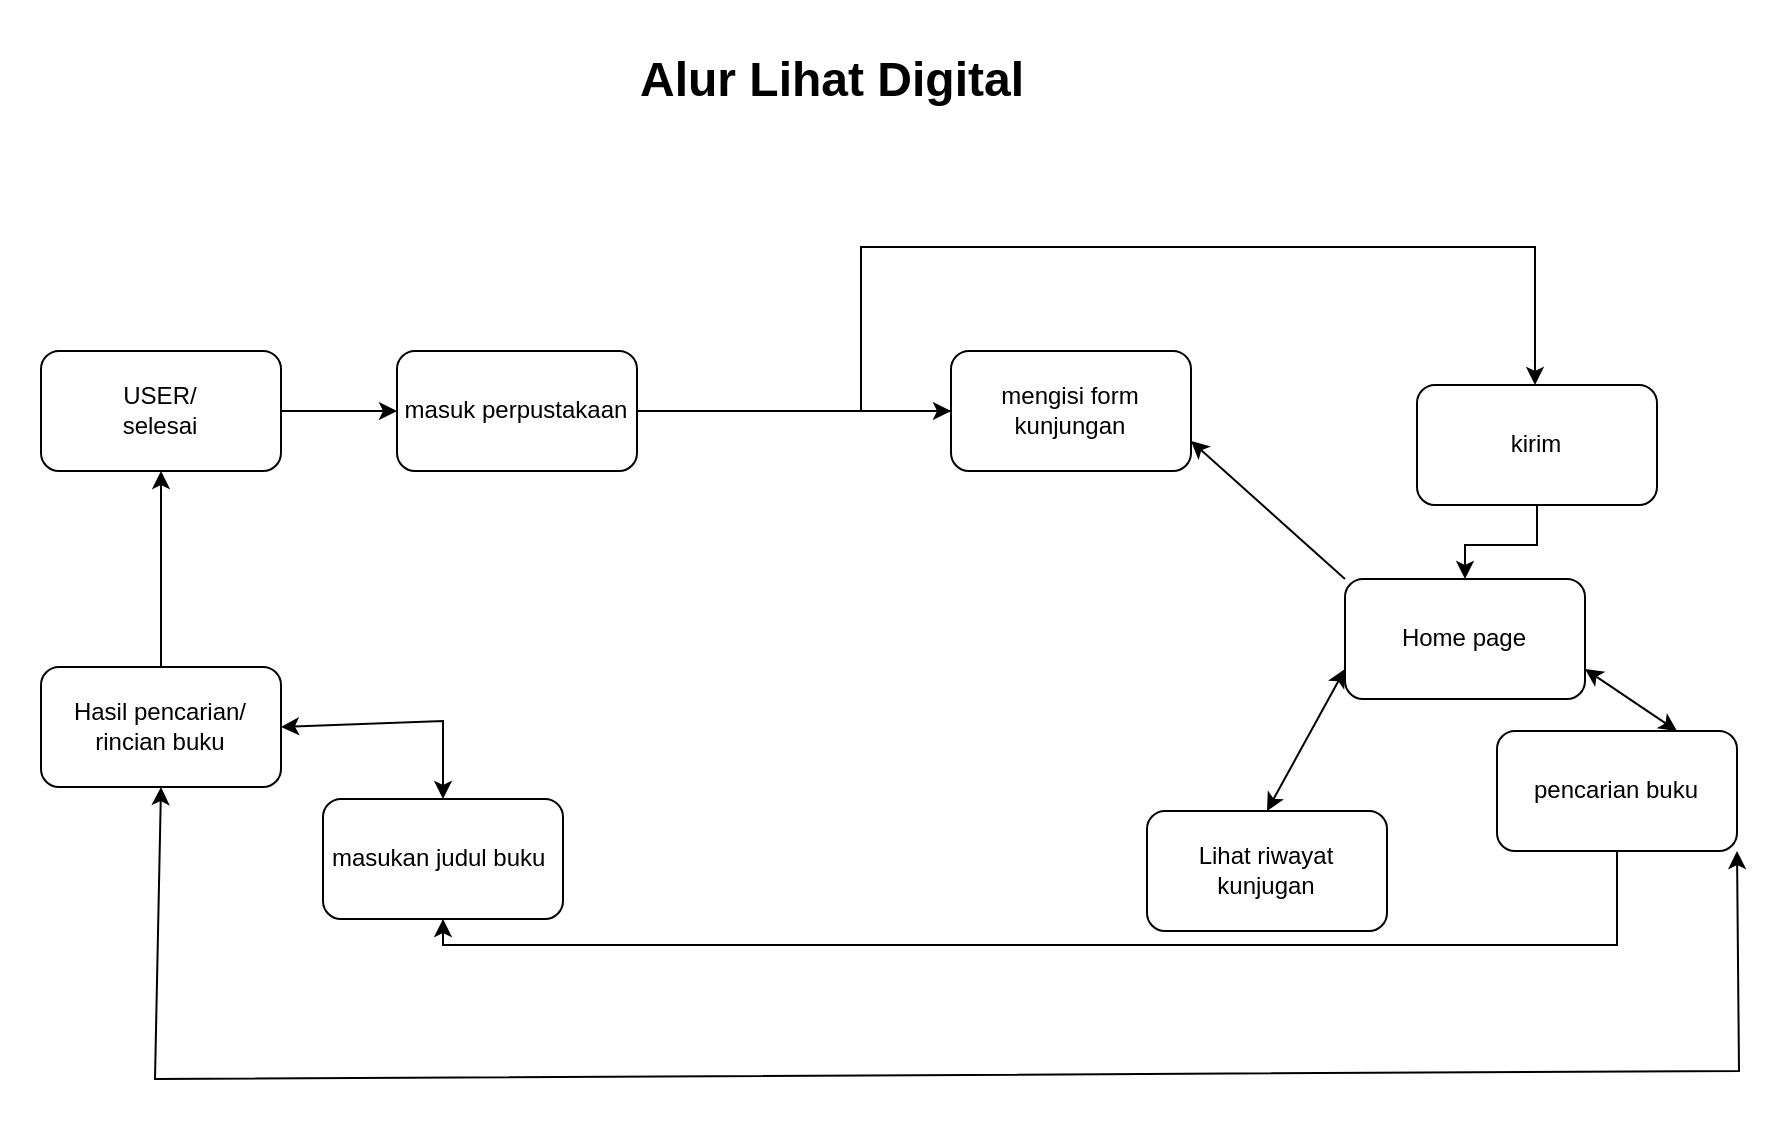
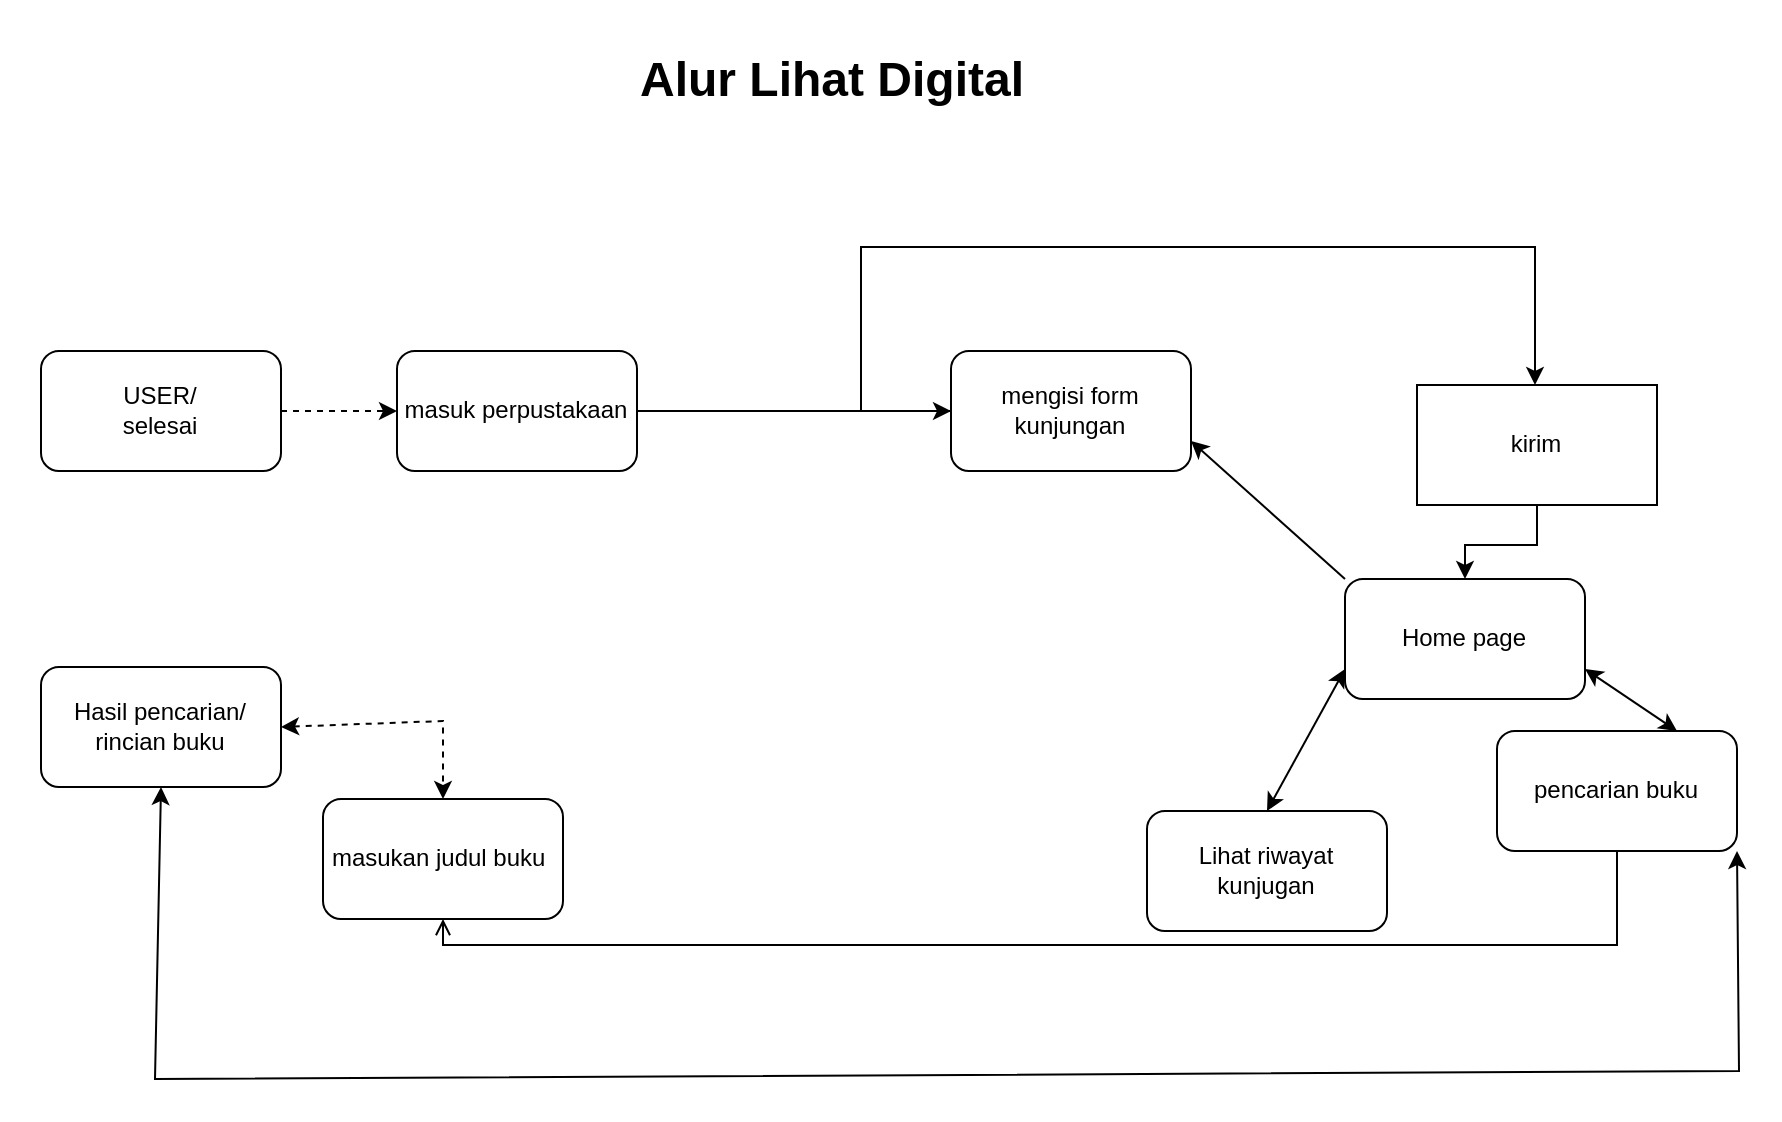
edge "USER/ selesai" -> "masuk perpustakaan": style solid -> dashed
node "kirim": shape rounded rectangle -> rectangle
edge "Hasil pencarian/ rincian buku" -> "USER/ selesai": removed
edge "Hasil pencarian/ rincian buku" -- "masukan judul buku": style solid -> dashed
edge "pencarian buku" -> "masukan judul buku": arrowhead classic -> open
